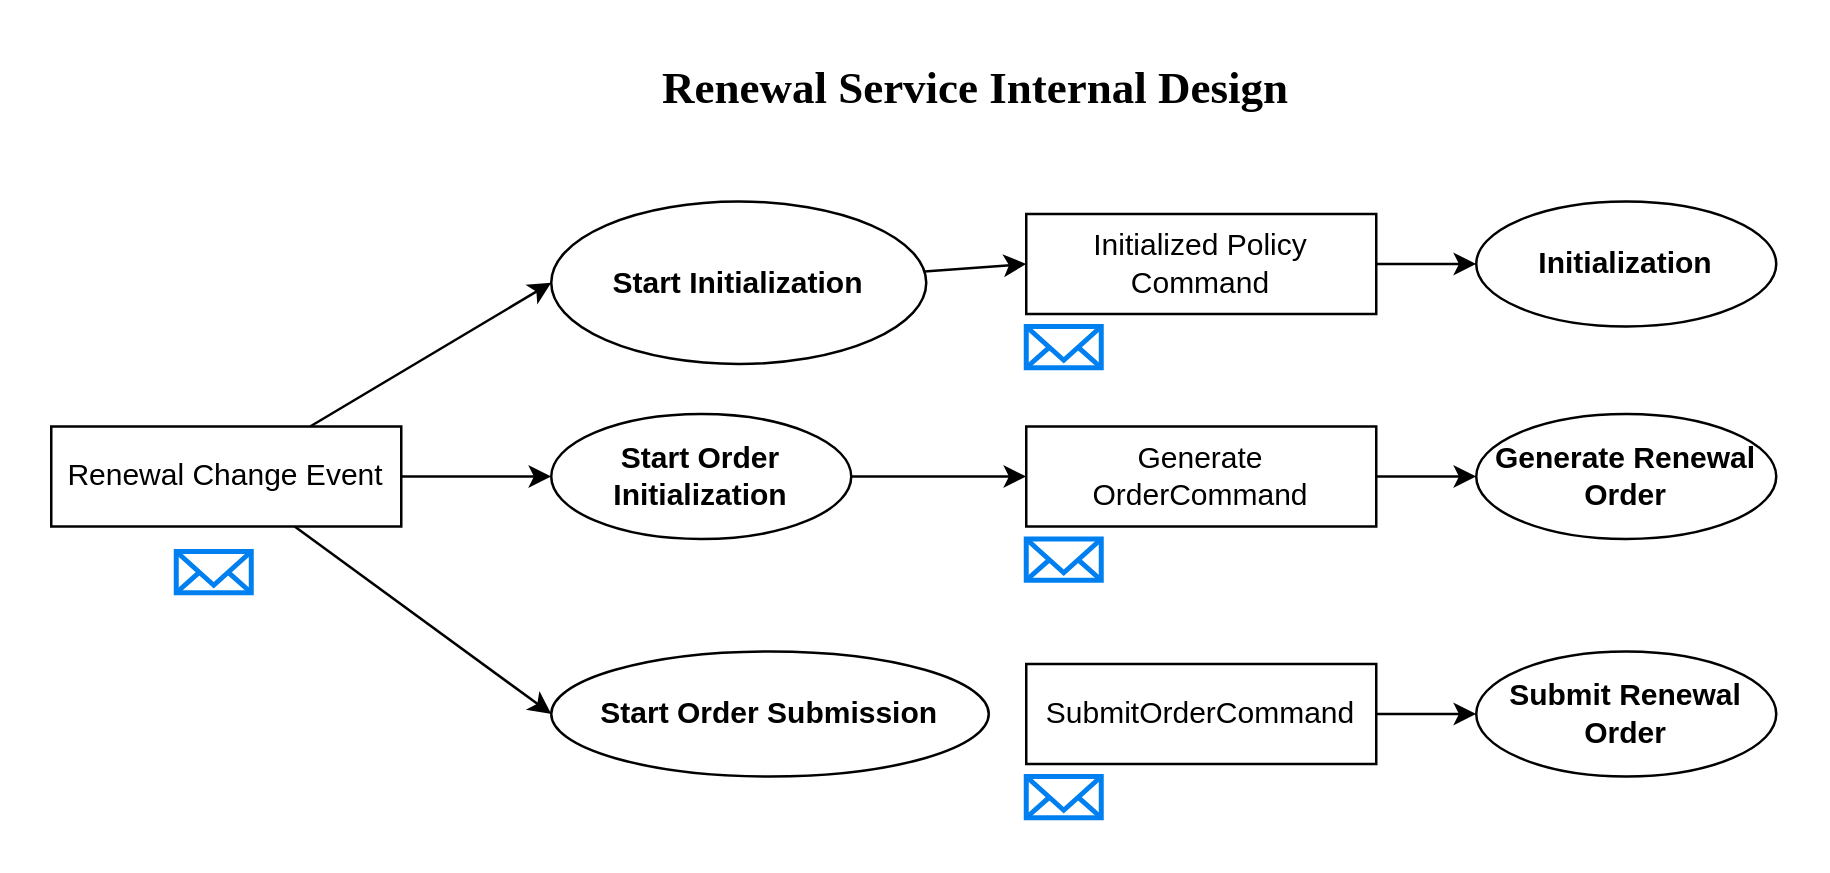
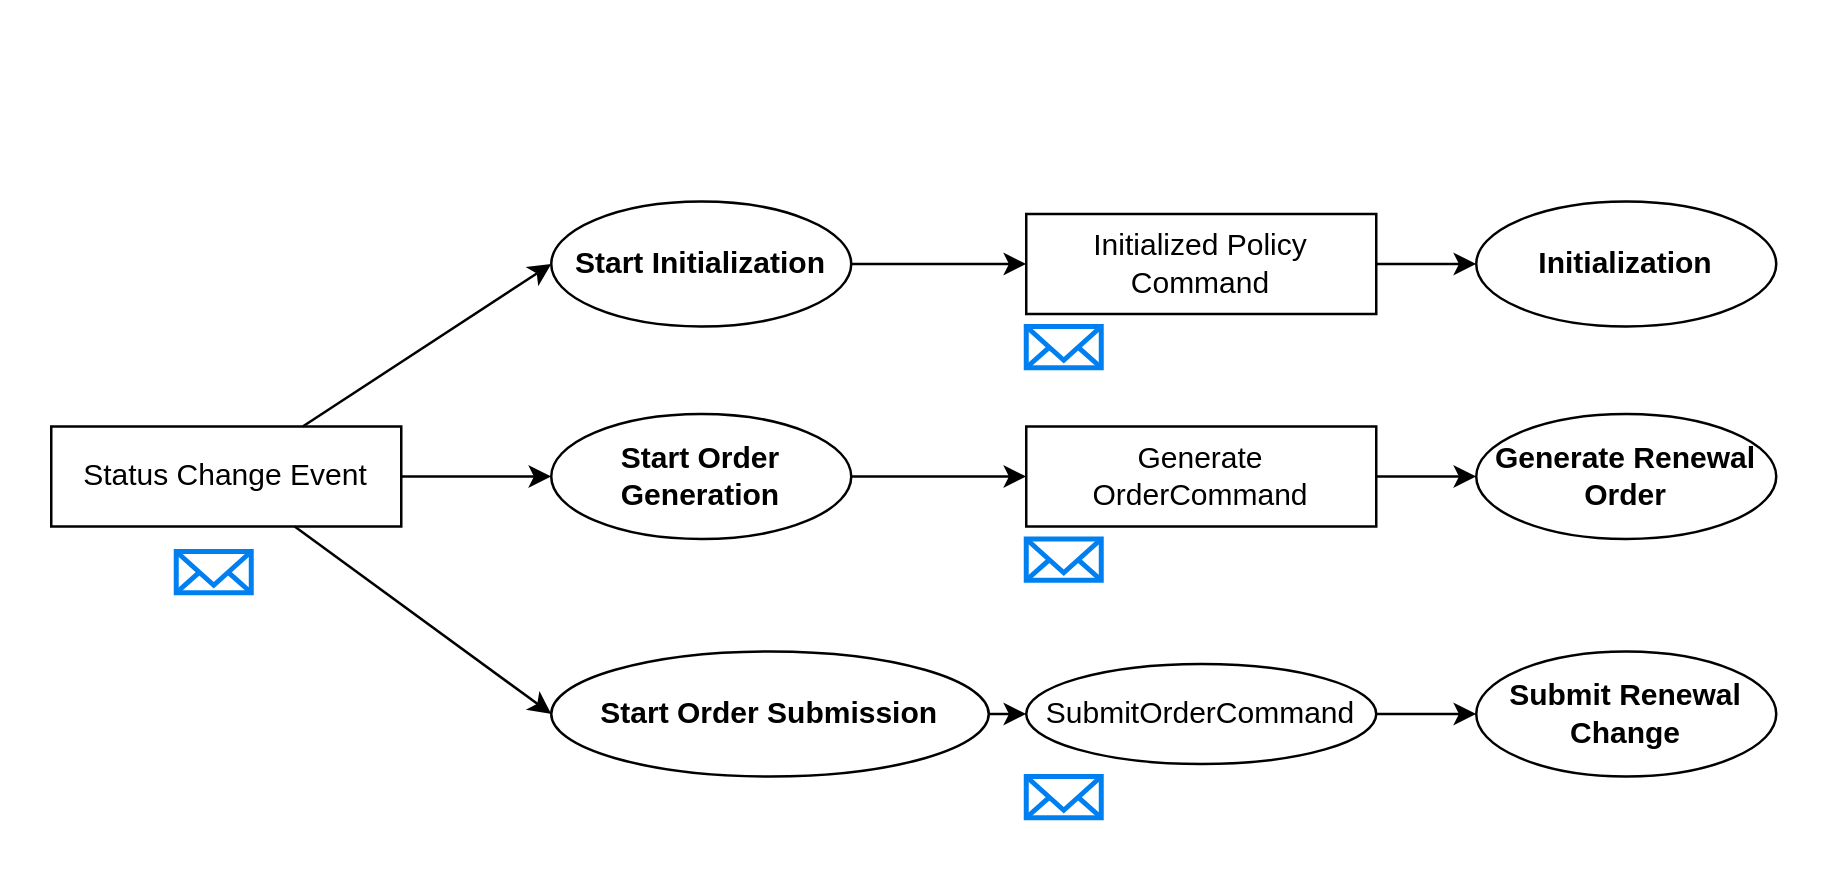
node "Renewal Service Internal Design": removed
node "Start Initialization": size 375x163 -> 300x125
node "Renewal Change Event": label "Renewal Change Event" -> "Status Change Event"
node "Start Order Initialization": label "Start Order Initialization" -> "Start Order Generation"
edge "Start Order Submission" -> "SubmitOrderCommand": added
node "SubmitOrderCommand": shape rectangle -> ellipse
node "Submit Renewal Order": label "Submit Renewal Order" -> "Submit Renewal Change"
